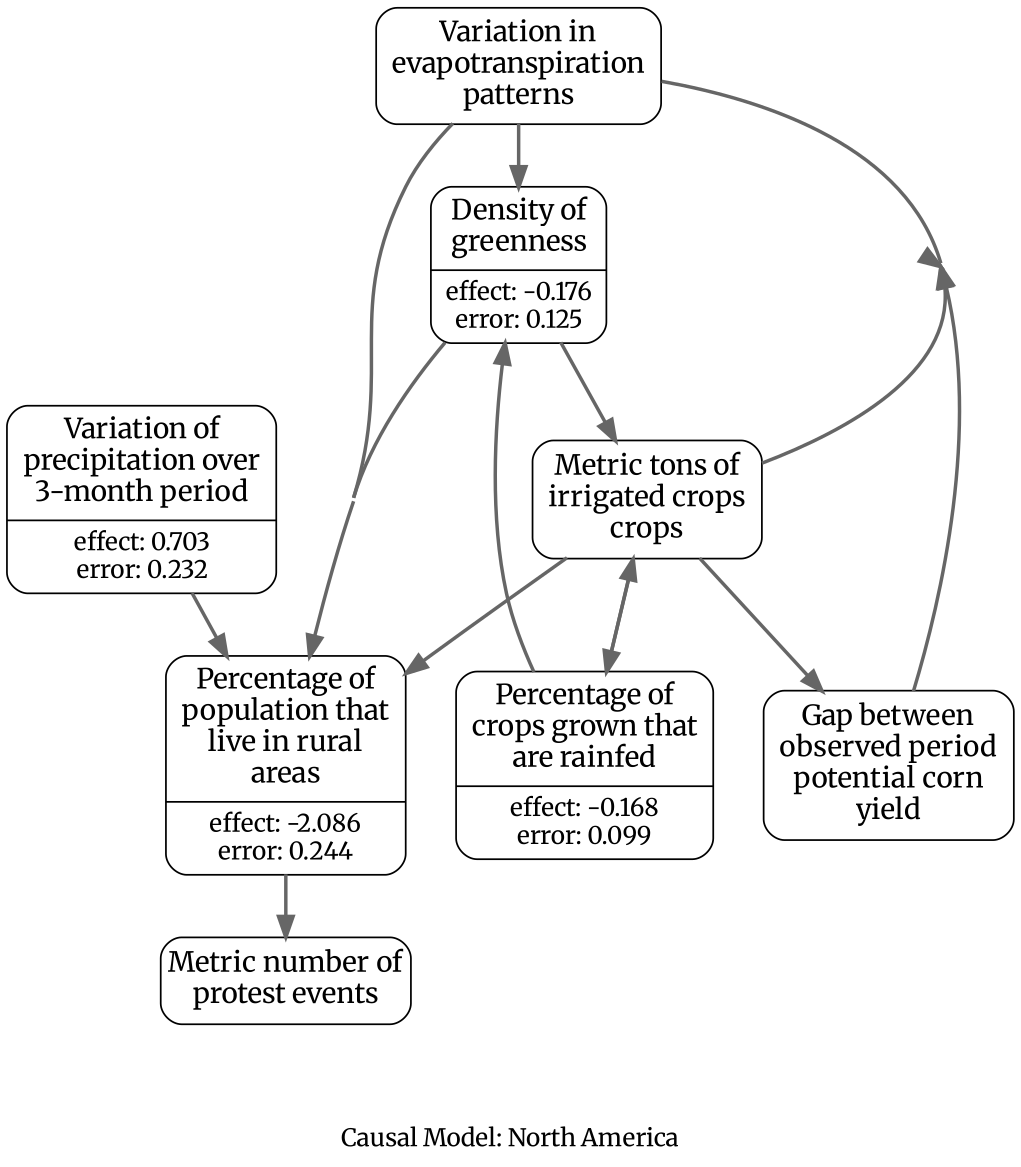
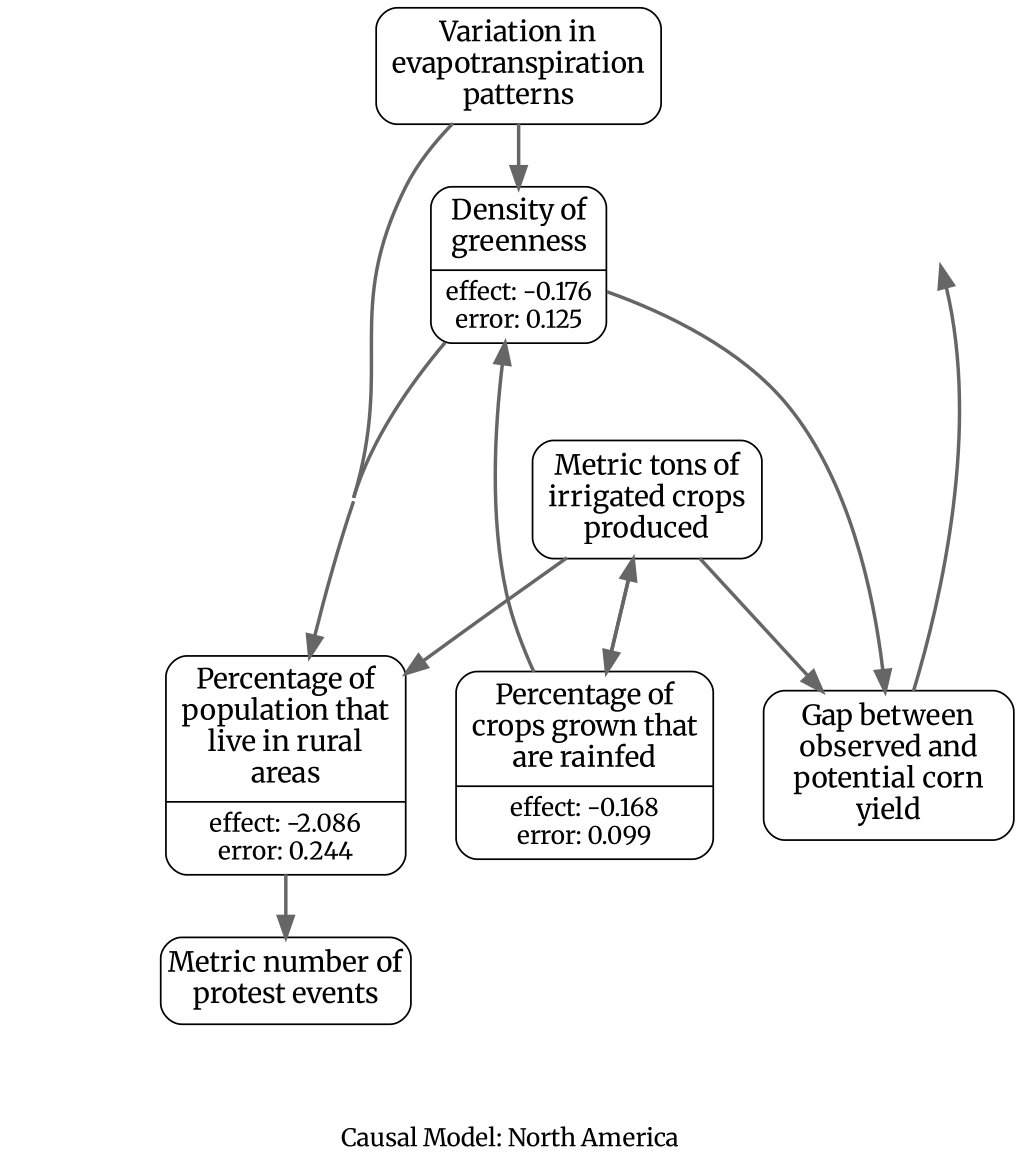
edge "Density of" -> "Metric tons of": now "Density of" -> "Gap between"
edge "Metric tons of" -> "Variation in": removed
node "Variation of": removed
node "Metric tons of": text "crops" -> "produced"
node "Gap between": text "observed period" -> "observed and"
